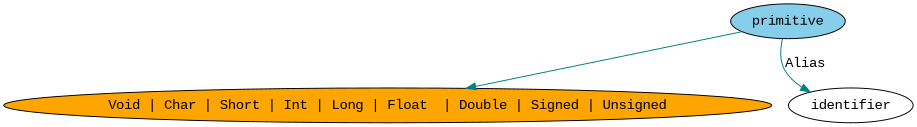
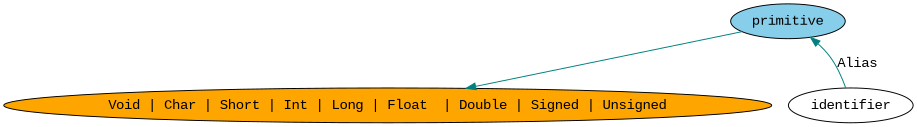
edge "primitive" -> "identifier": reversed
